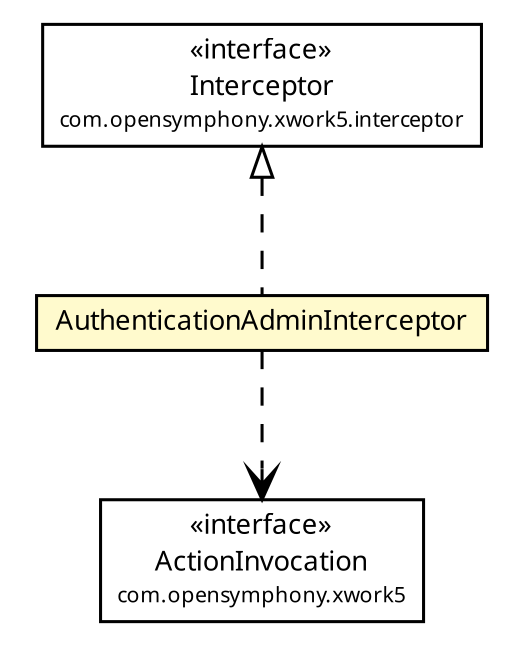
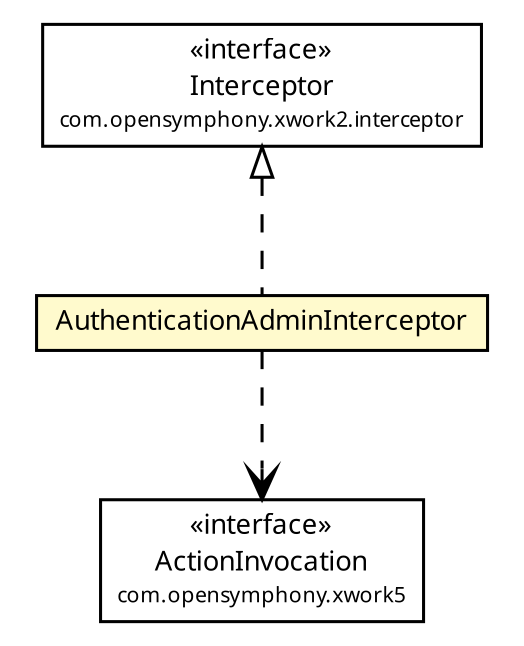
node "Interceptor": text "com.opensymphony.xwork5.interceptor" -> "com.opensymphony.xwork2.interceptor"
